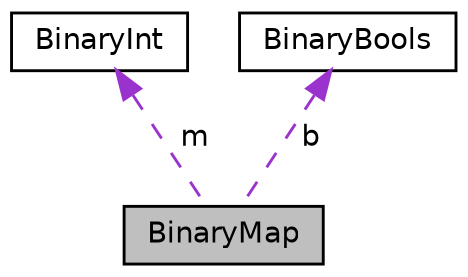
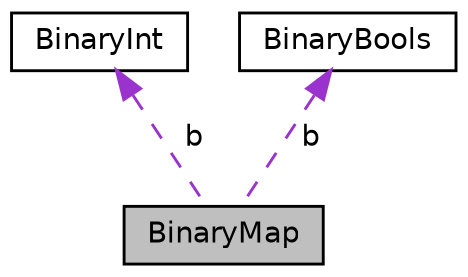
edge "BinaryMap" -> "BinaryInt": label " m" -> " b"
